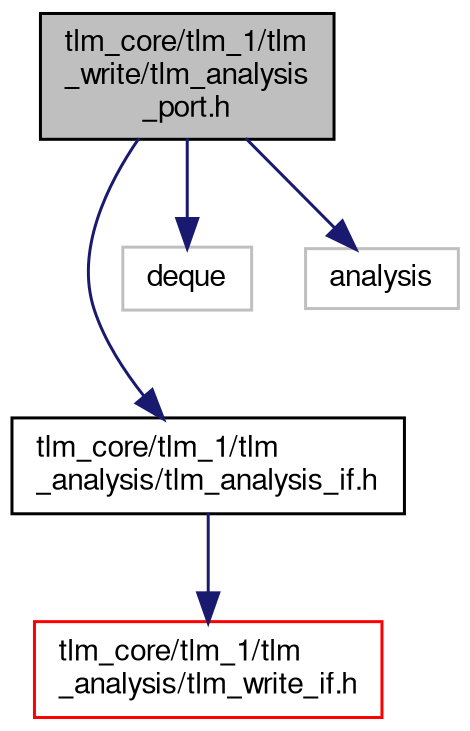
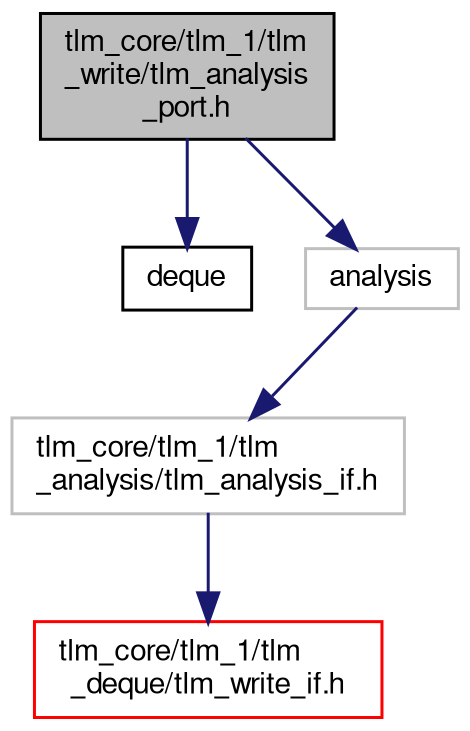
edge "tlm_core/tlm_1/tlm _write/tlm_analysis _port.h" -> "tlm_core/tlm_1/tlm _analysis/tlm_analysis_if.h": now "analysis" -> "tlm_core/tlm_1/tlm _analysis/tlm_analysis_if.h"
node "deque": color grey75 -> black
node "tlm_core/tlm_1/tlm _analysis/tlm_analysis_if.h": color black -> grey75
node "tlm_core/tlm_1/tlm _analysis/tlm_write_if.h": label "tlm_core/tlm_1/tlm _analysis/tlm_write_if.h" -> "tlm_core/tlm_1/tlm _deque/tlm_write_if.h"
